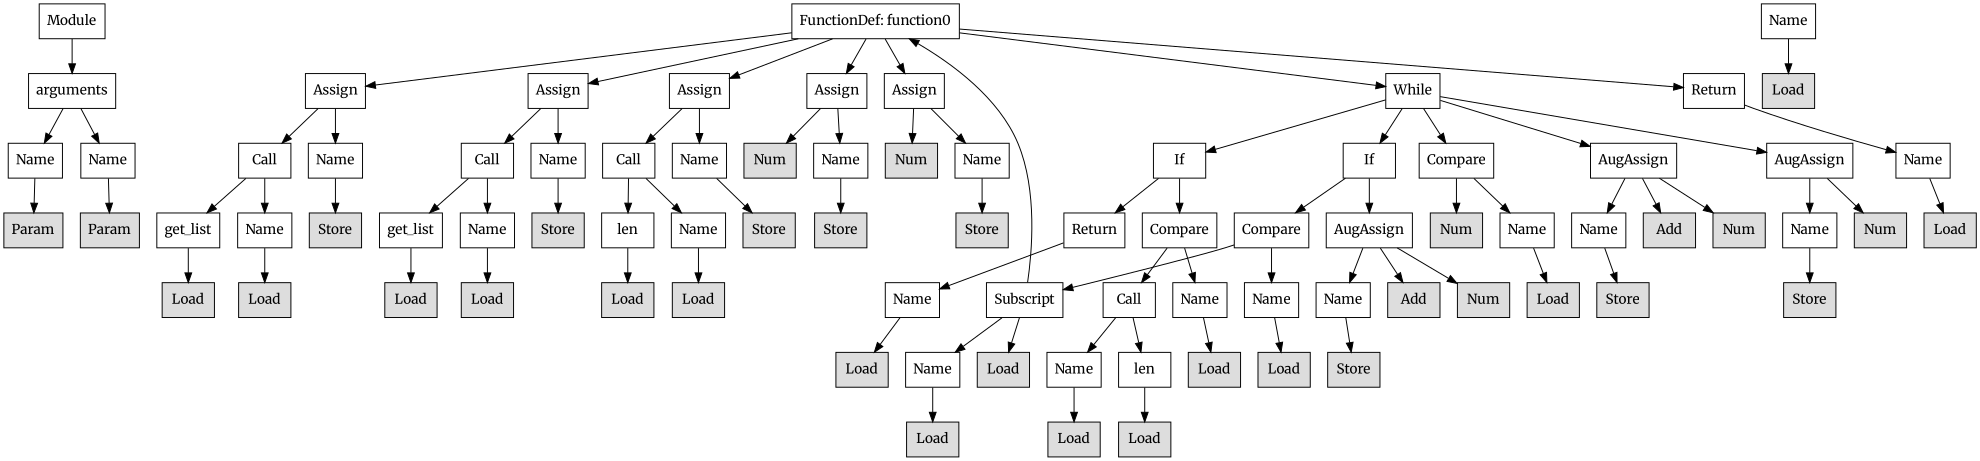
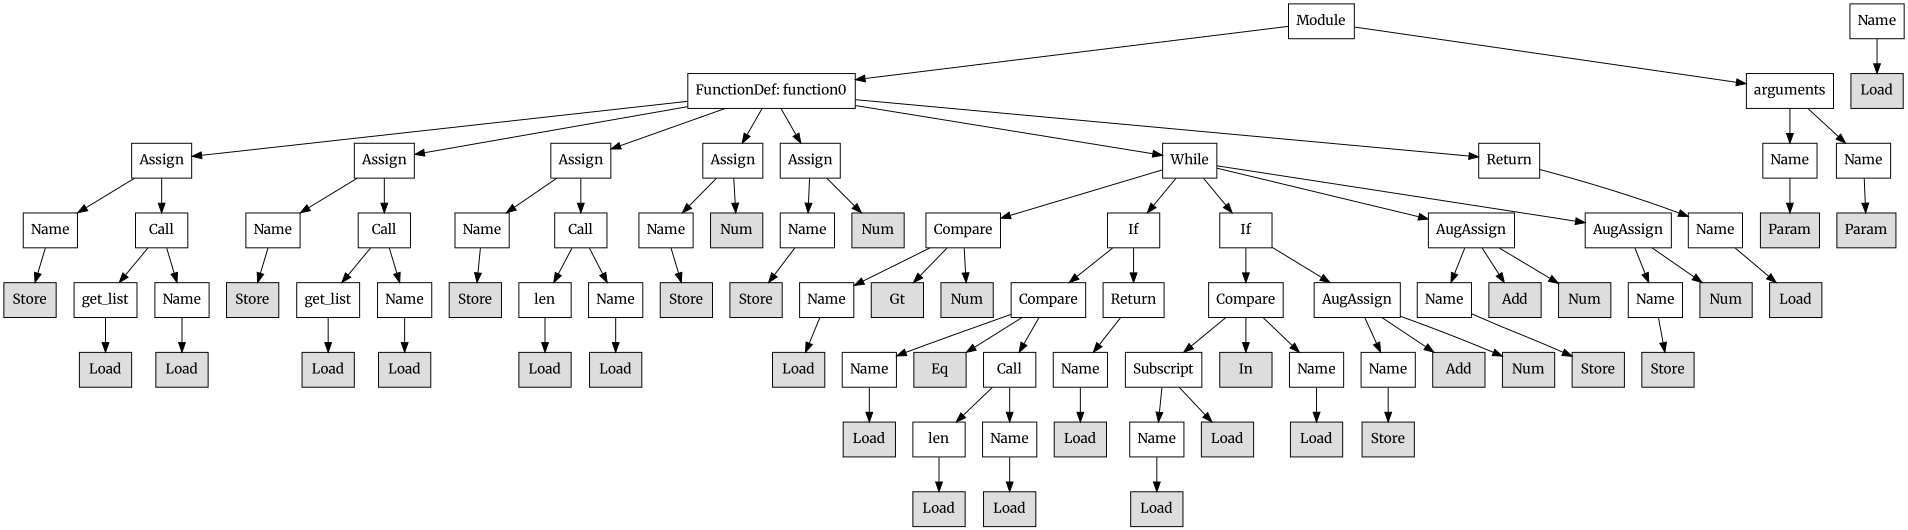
edge "Subscript" -> "FunctionDef: function0": now "Module" -> "FunctionDef: function0"
node "Gt": added
node "Eq": added
node "In": added
